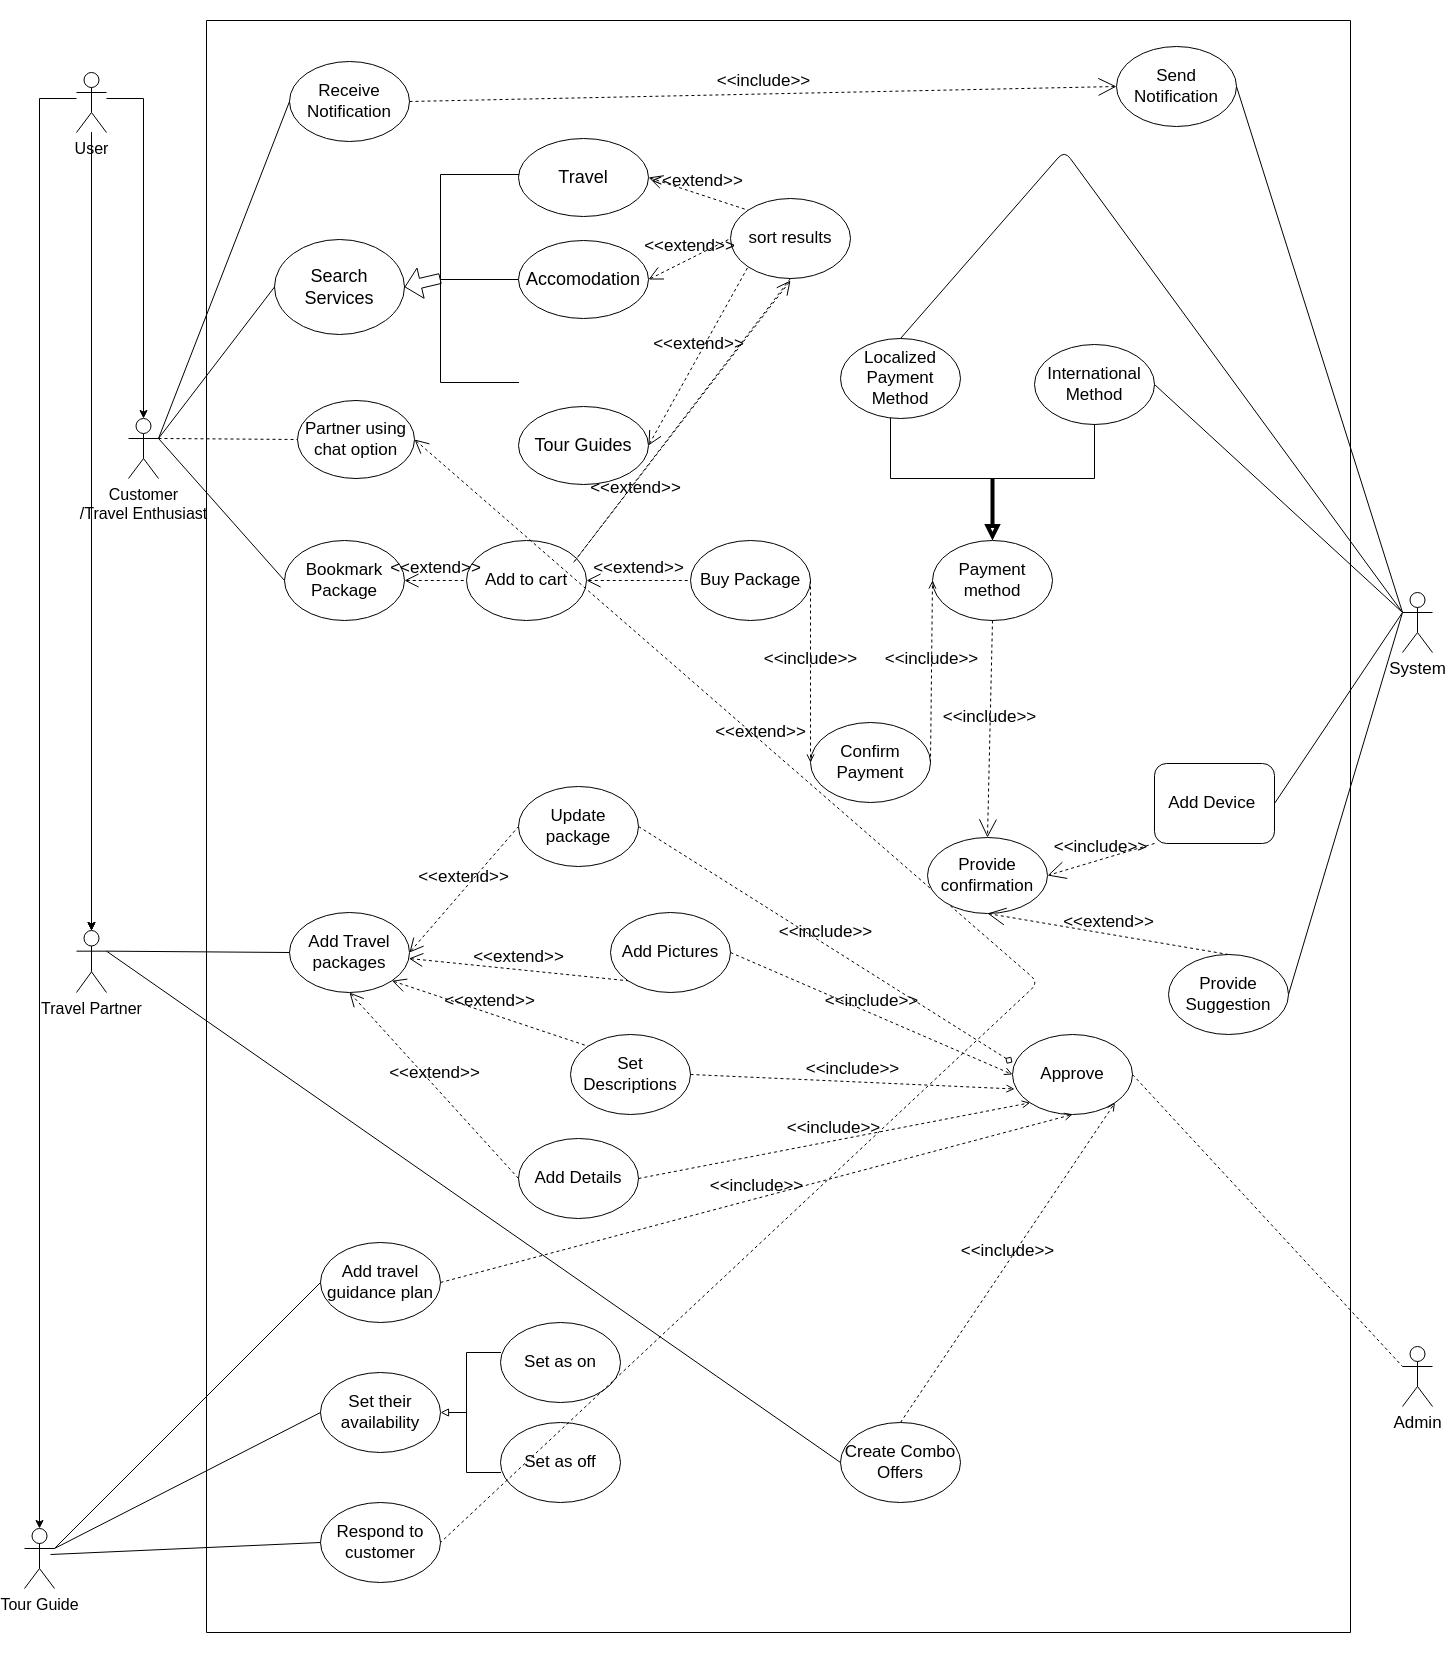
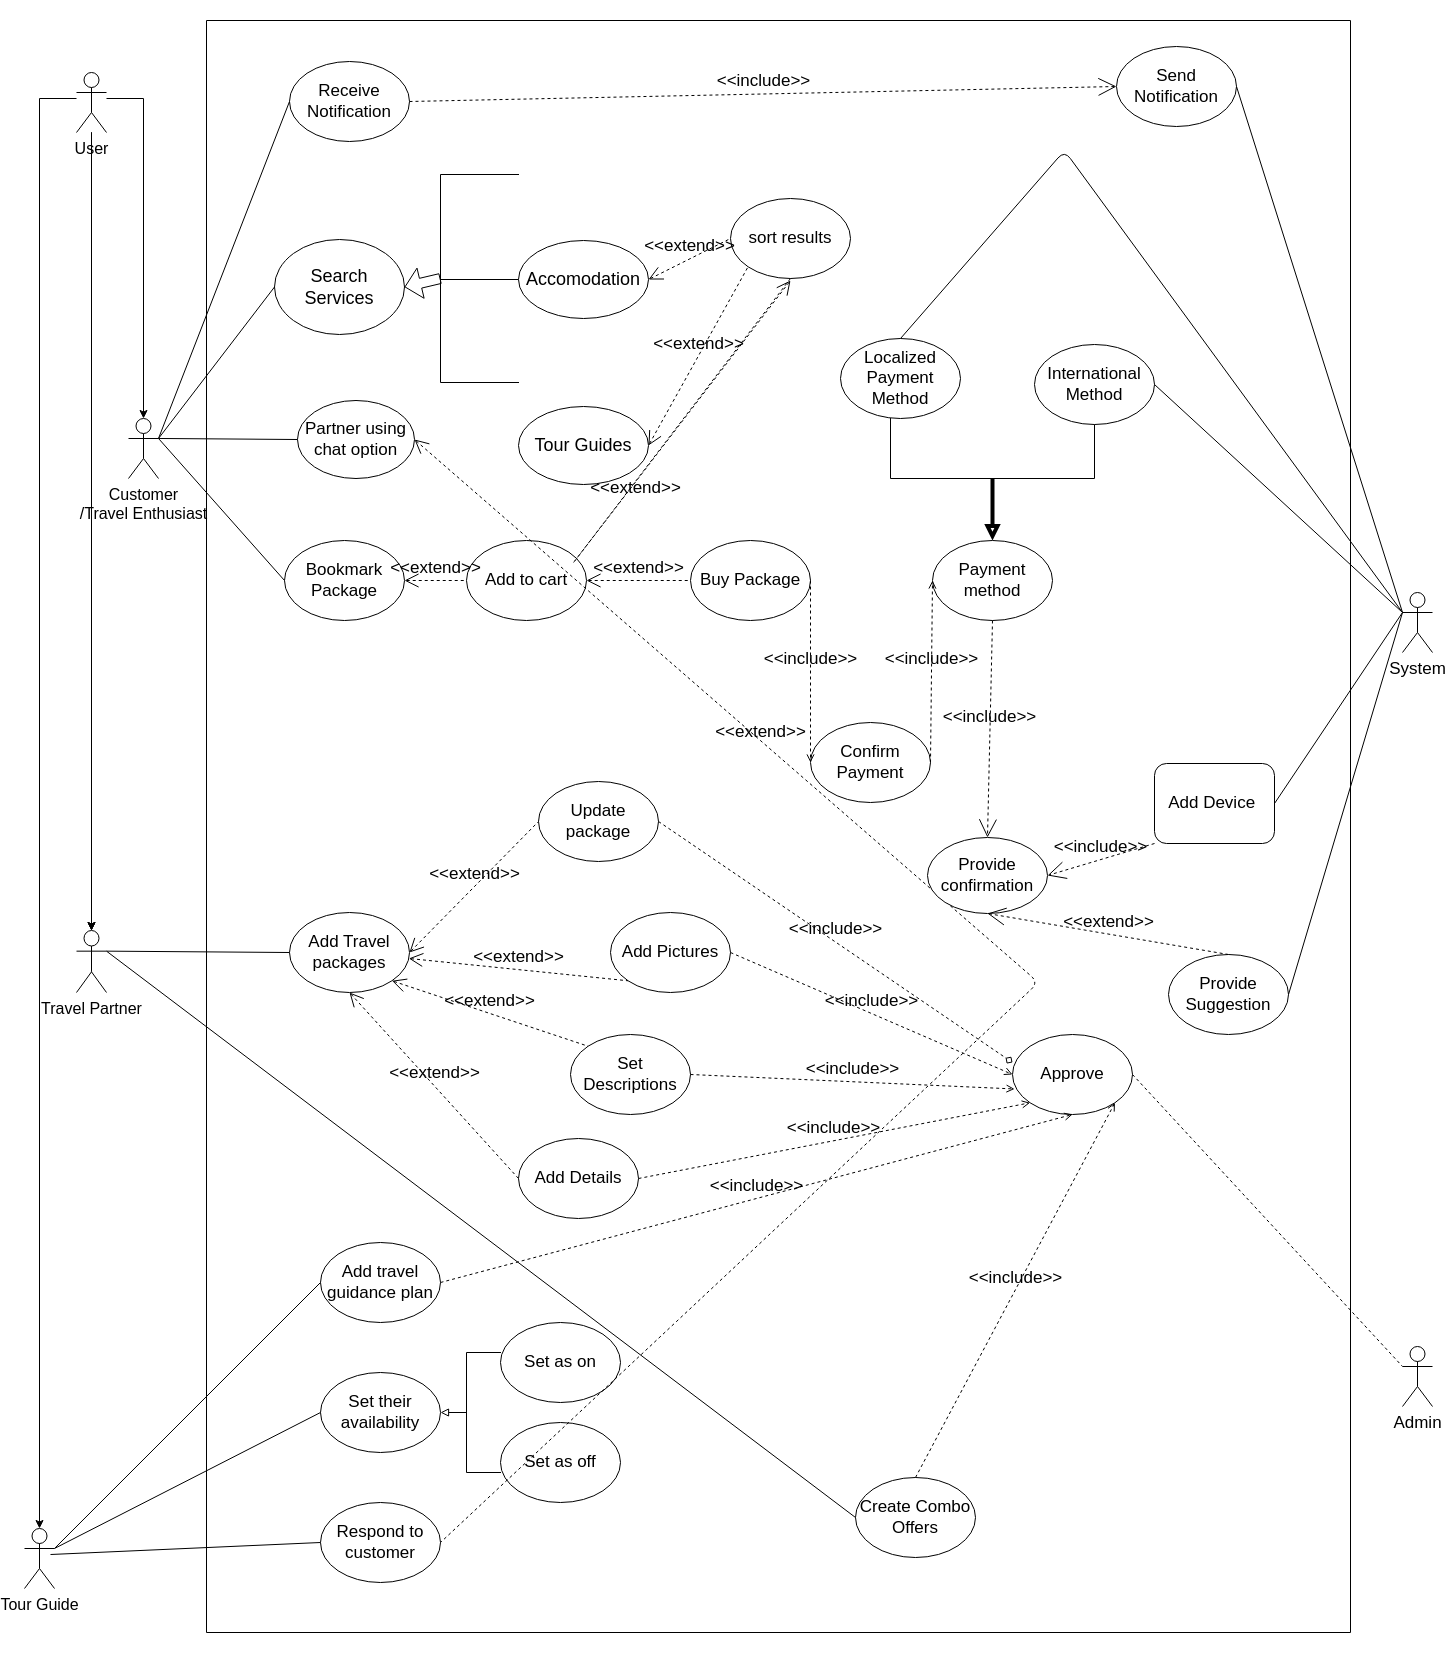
node "Travel": removed
edge "sort results" -> "Travel": removed, label "<<extend>>"
edge "Partner using chat option" -- "Customer /Travel Enthusiast": style dashed -> solid
node "Update package": moved (579, 827) -> (599, 822)
node "Create Combo Offers": moved (901, 1463) -> (916, 1518)
